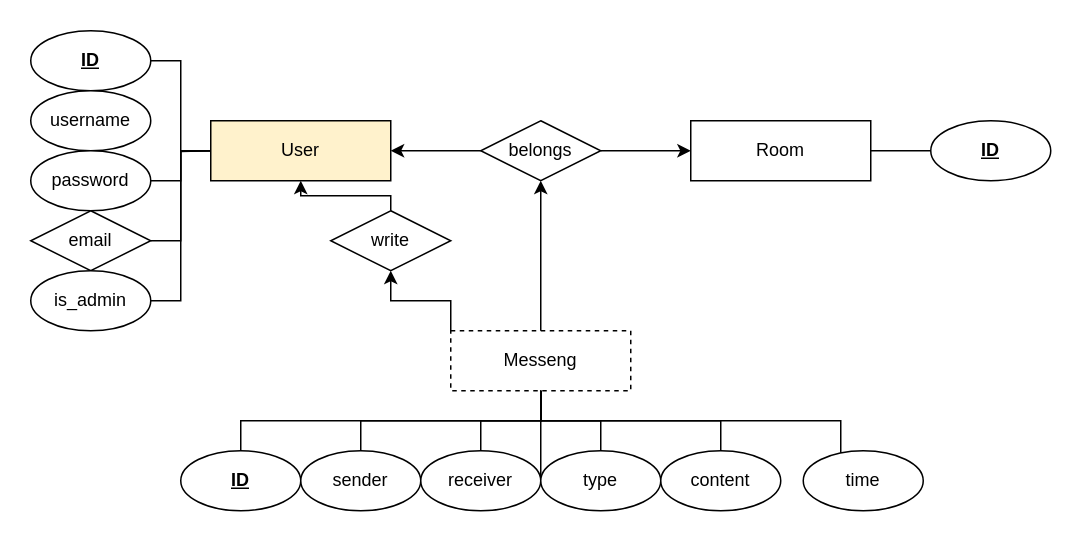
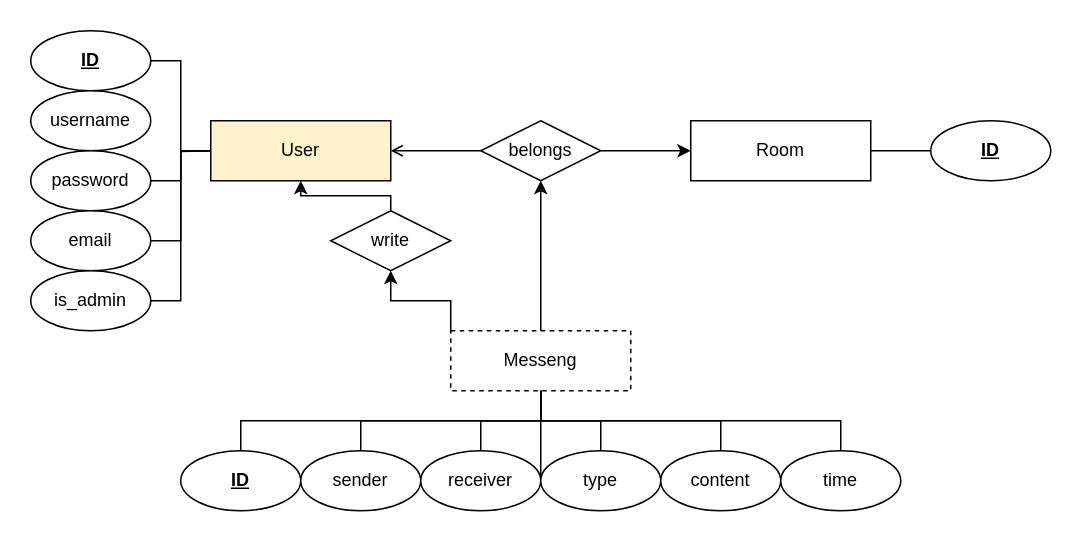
edge "belongs" -> "User": arrowhead classic -> open
node "email": shape diamond -> ellipse
node "time": moved (863, 481) -> (841, 481)
